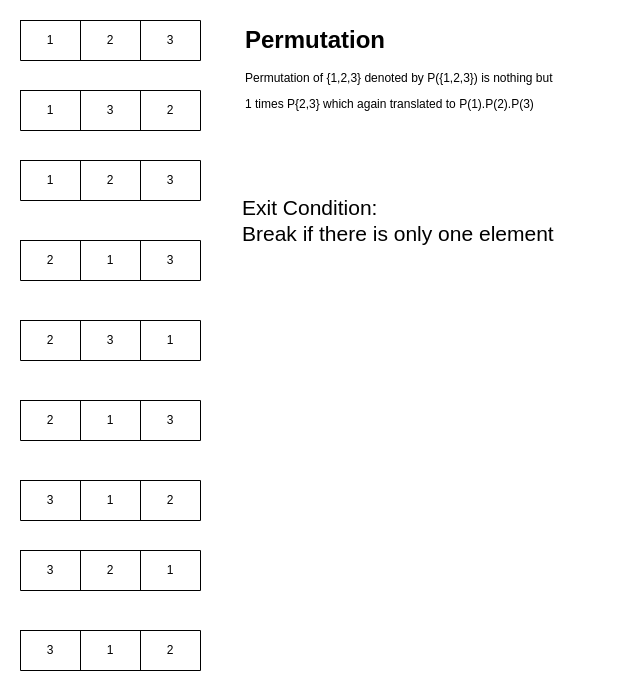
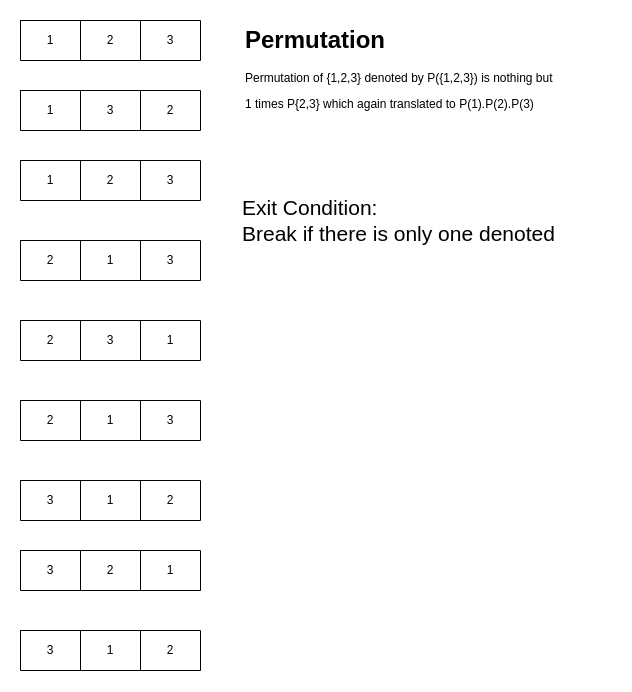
node "Exit Condition: Break if there is only one element": label "Exit Condition: Break if there is only one element" -> "Exit Condition: Break if there is only one denoted"
